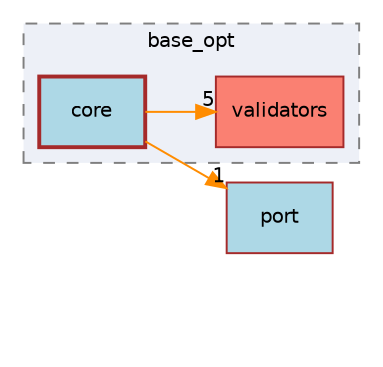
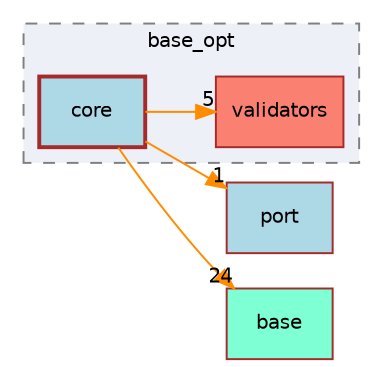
node "base": added
